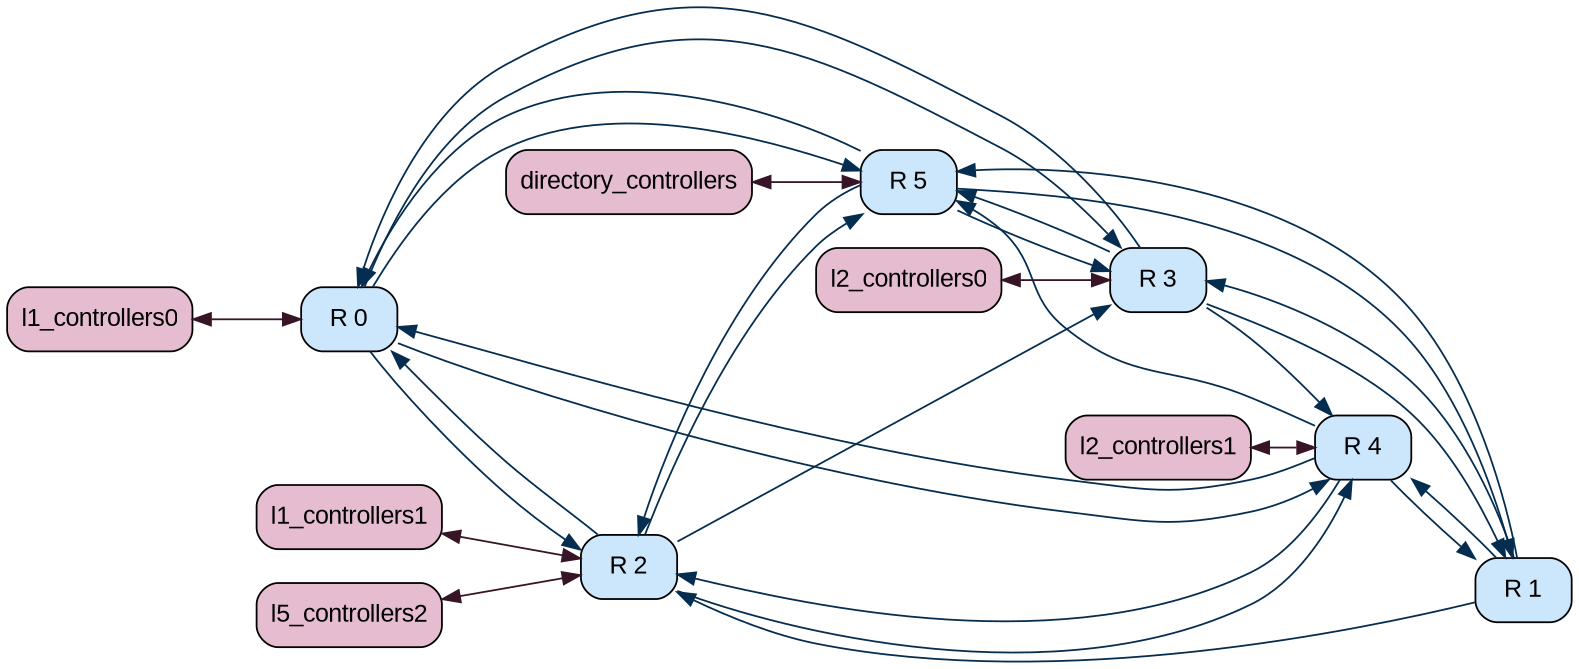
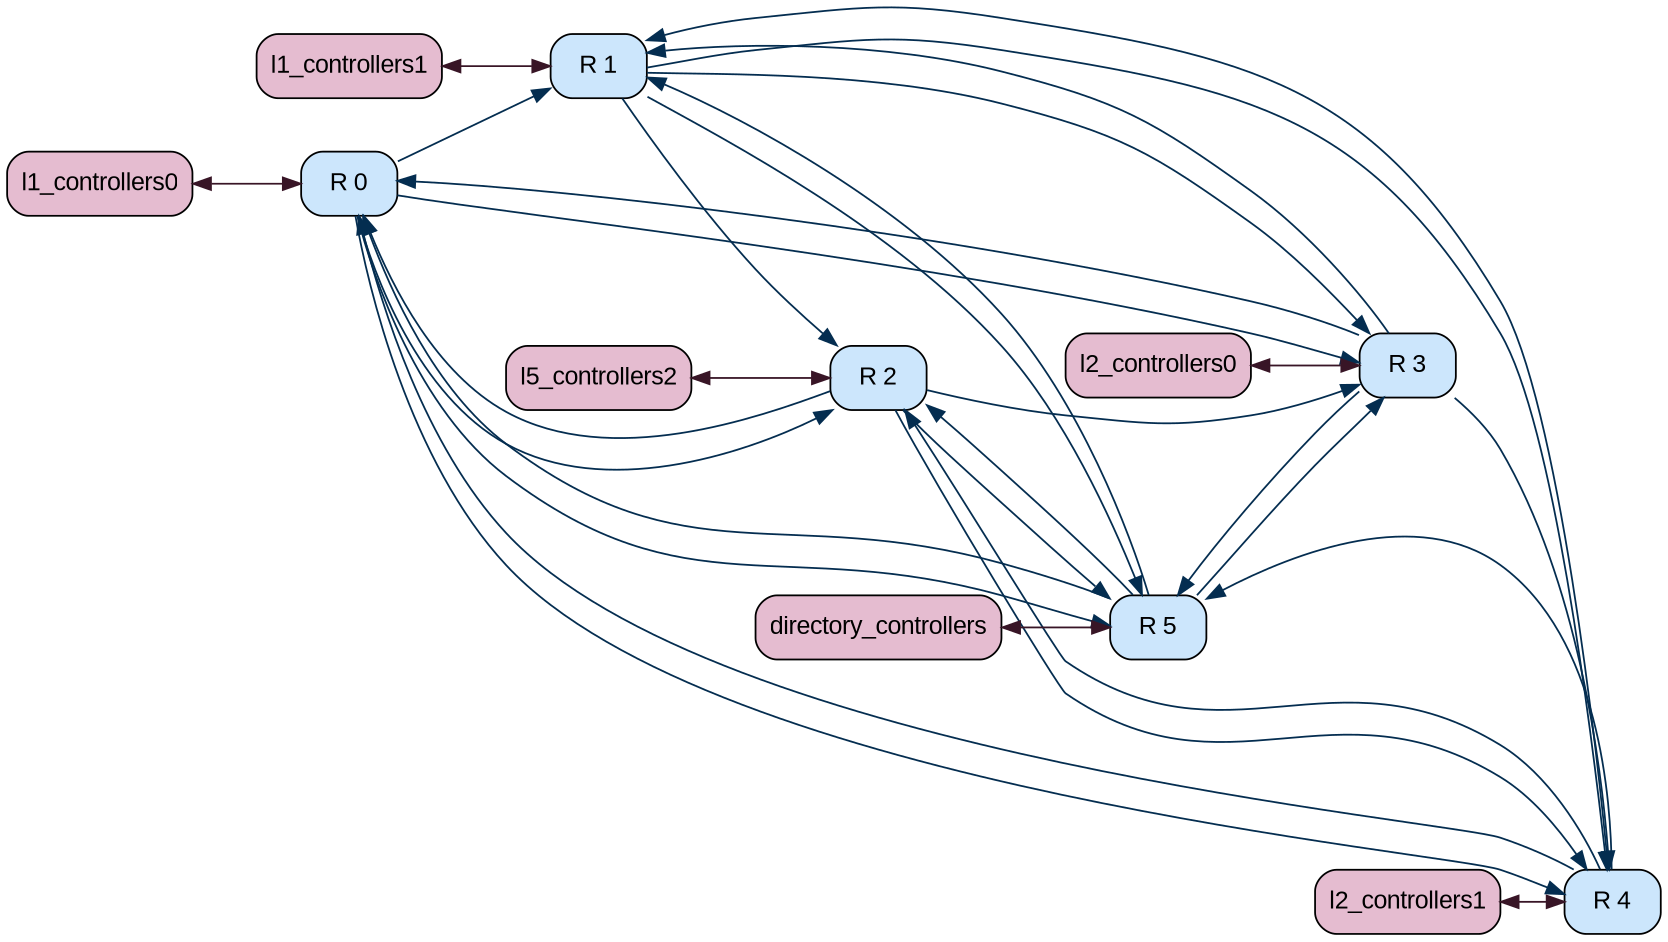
edge "R 1" -- "R 0": added
edge "l1_controllers1" -- "R 2": now "l1_controllers1" -- "R 1"
